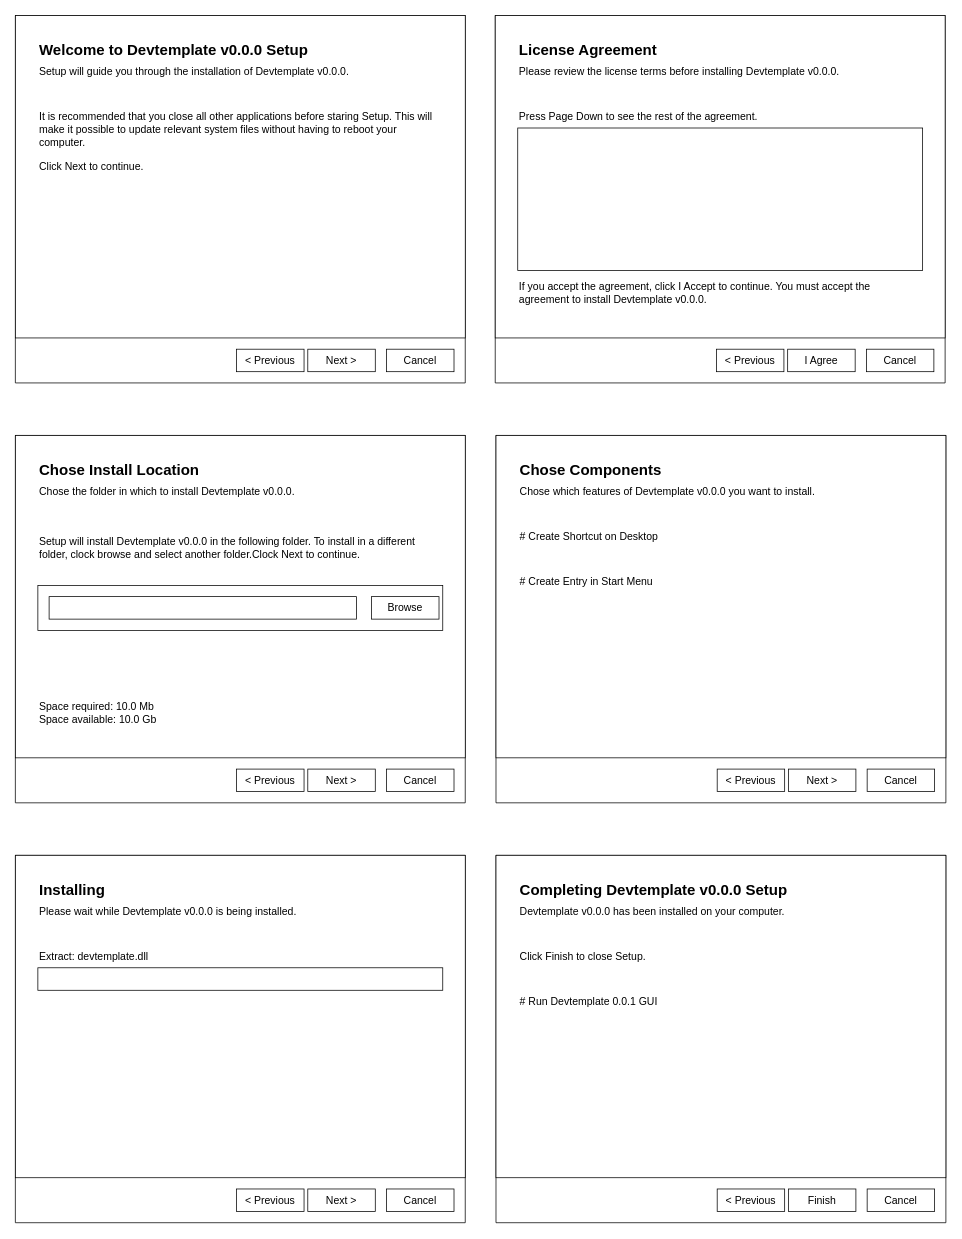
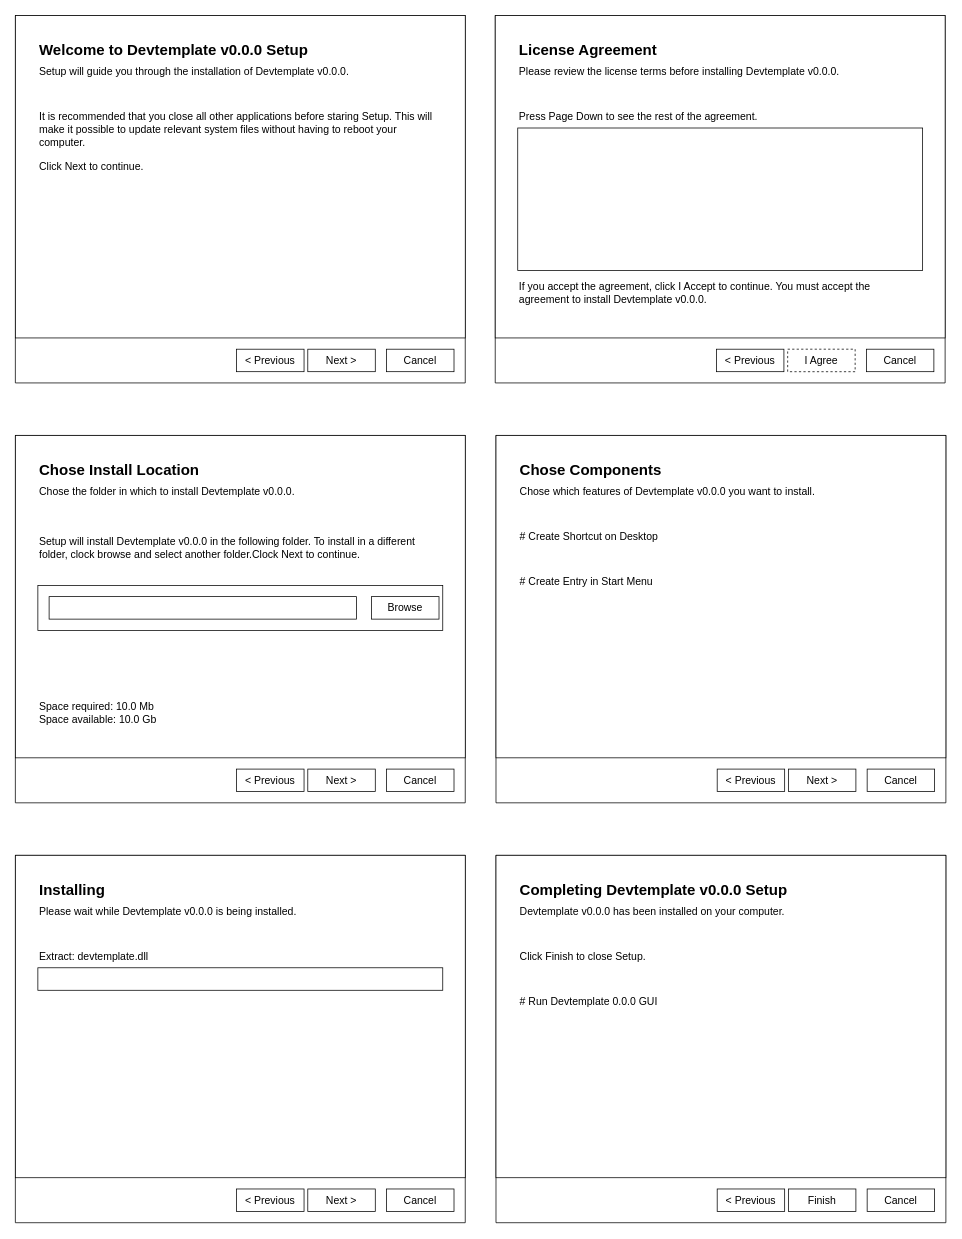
node "I Agree": style solid -> dashed
node "# Run Devtemplate 0.0.1 GUI": label "# Run Devtemplate 0.0.1 GUI" -> "# Run Devtemplate 0.0.0 GUI"
